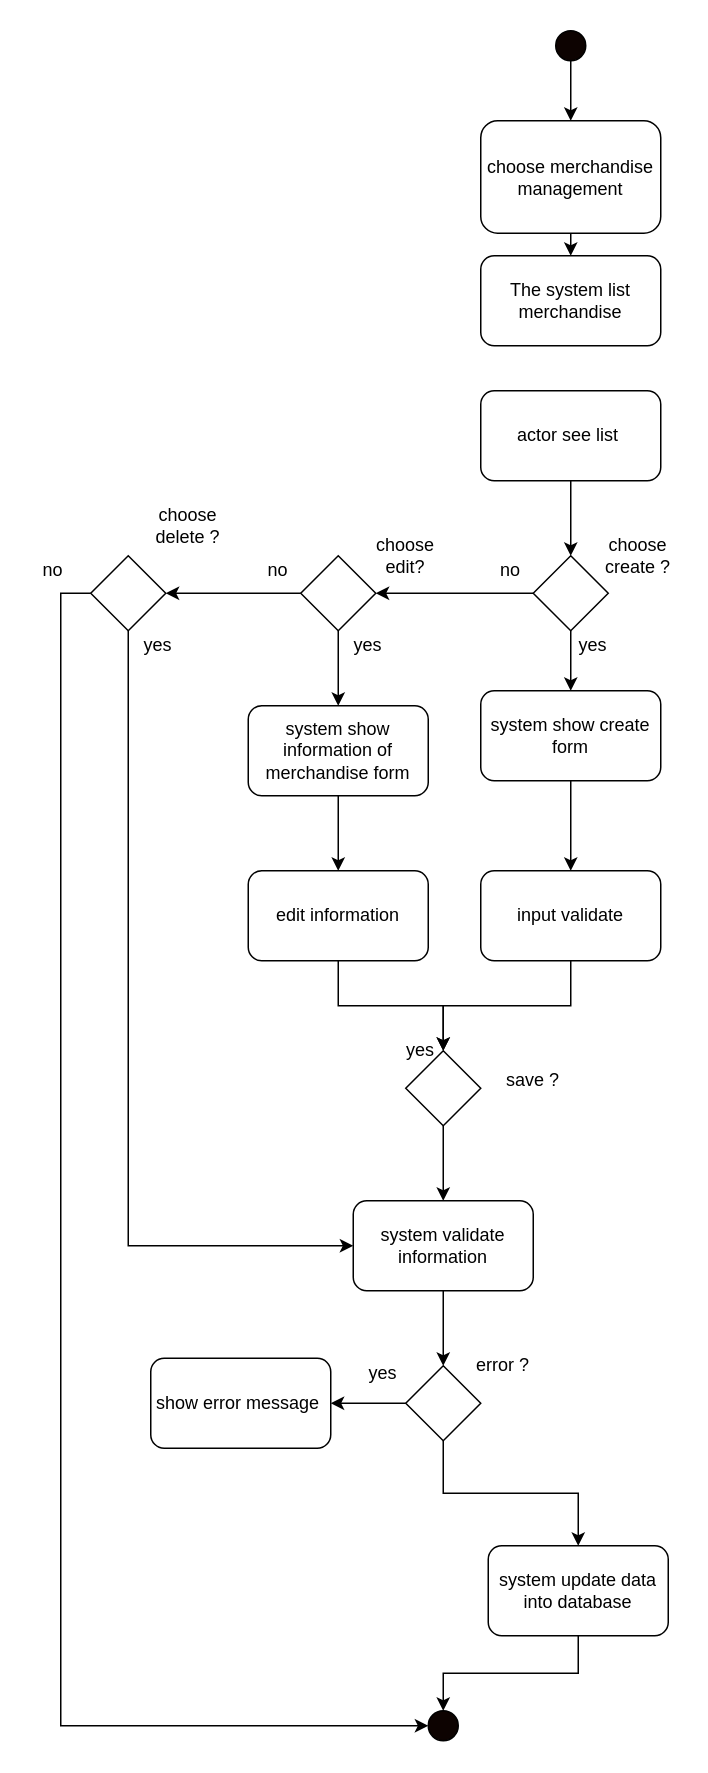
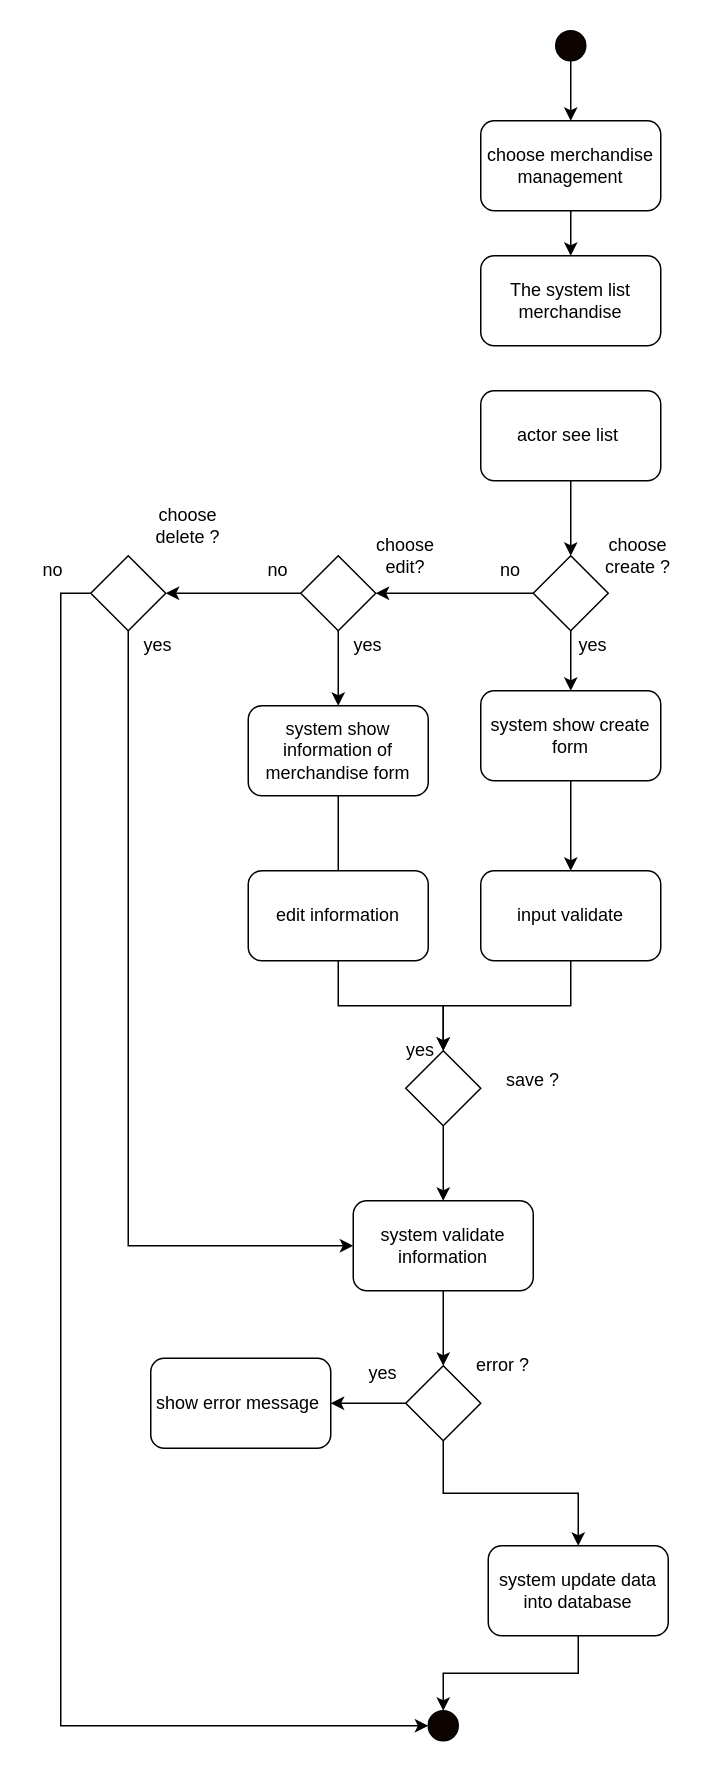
node "choose merchandise management": size 180x113 -> 180x90
edge "system show information of merchandise form" -> "edit information": arrowhead classic -> none
